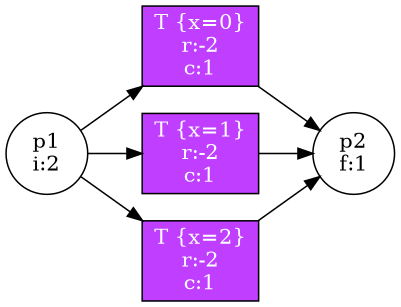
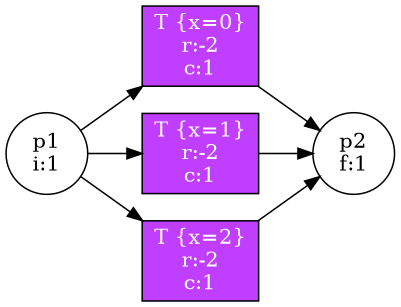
node "p1": text "i:2" -> "i:1"
